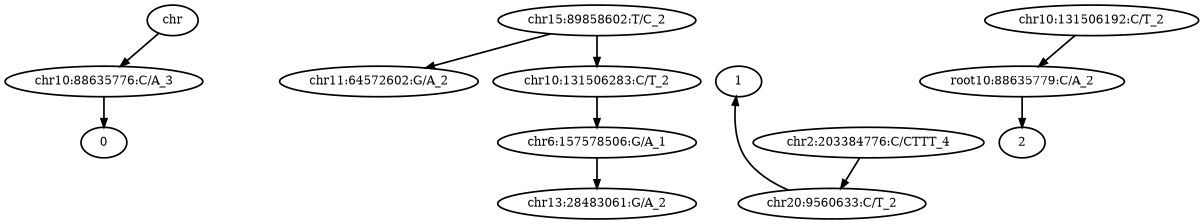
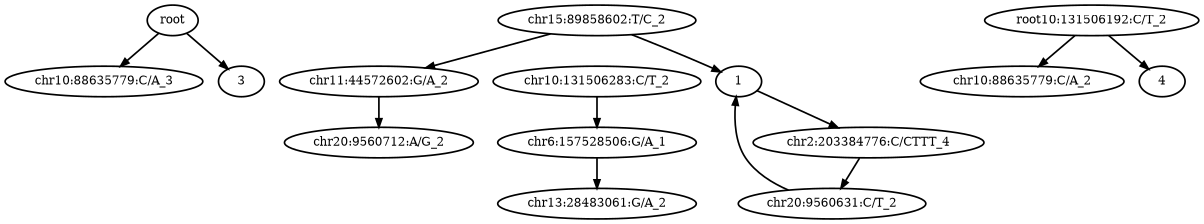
node "chr": label "chr" -> "root"
node "chr10:131506192:C/T_2": label "chr10:131506192:C/T_2" -> "root10:131506192:C/T_2"
edge "chr15:89858602:T/C_2" -> "chr10:131506283:C/T_2": now "chr15:89858602:T/C_2" -> "1"
node "chr10:88635776:C/A_3": label "chr10:88635776:C/A_3" -> "chr10:88635779:C/A_3"
node "3": added
node "chr11:64572602:G/A_2": label "chr11:64572602:G/A_2" -> "chr11:44572602:G/A_2"
node "root10:88635779:C/A_2": label "root10:88635779:C/A_2" -> "chr10:88635779:C/A_2"
node "4": added
edge "1" -> "chr2:203384776:C/CTTT_4": added
node "0": removed
node "chr20:9560712:A/G_2": added
node "chr6:157578506:G/A_1": label "chr6:157578506:G/A_1" -> "chr6:157528506:G/A_1"
node "2": removed
node "chr20:9560633:C/T_2": label "chr20:9560633:C/T_2" -> "chr20:9560631:C/T_2"
